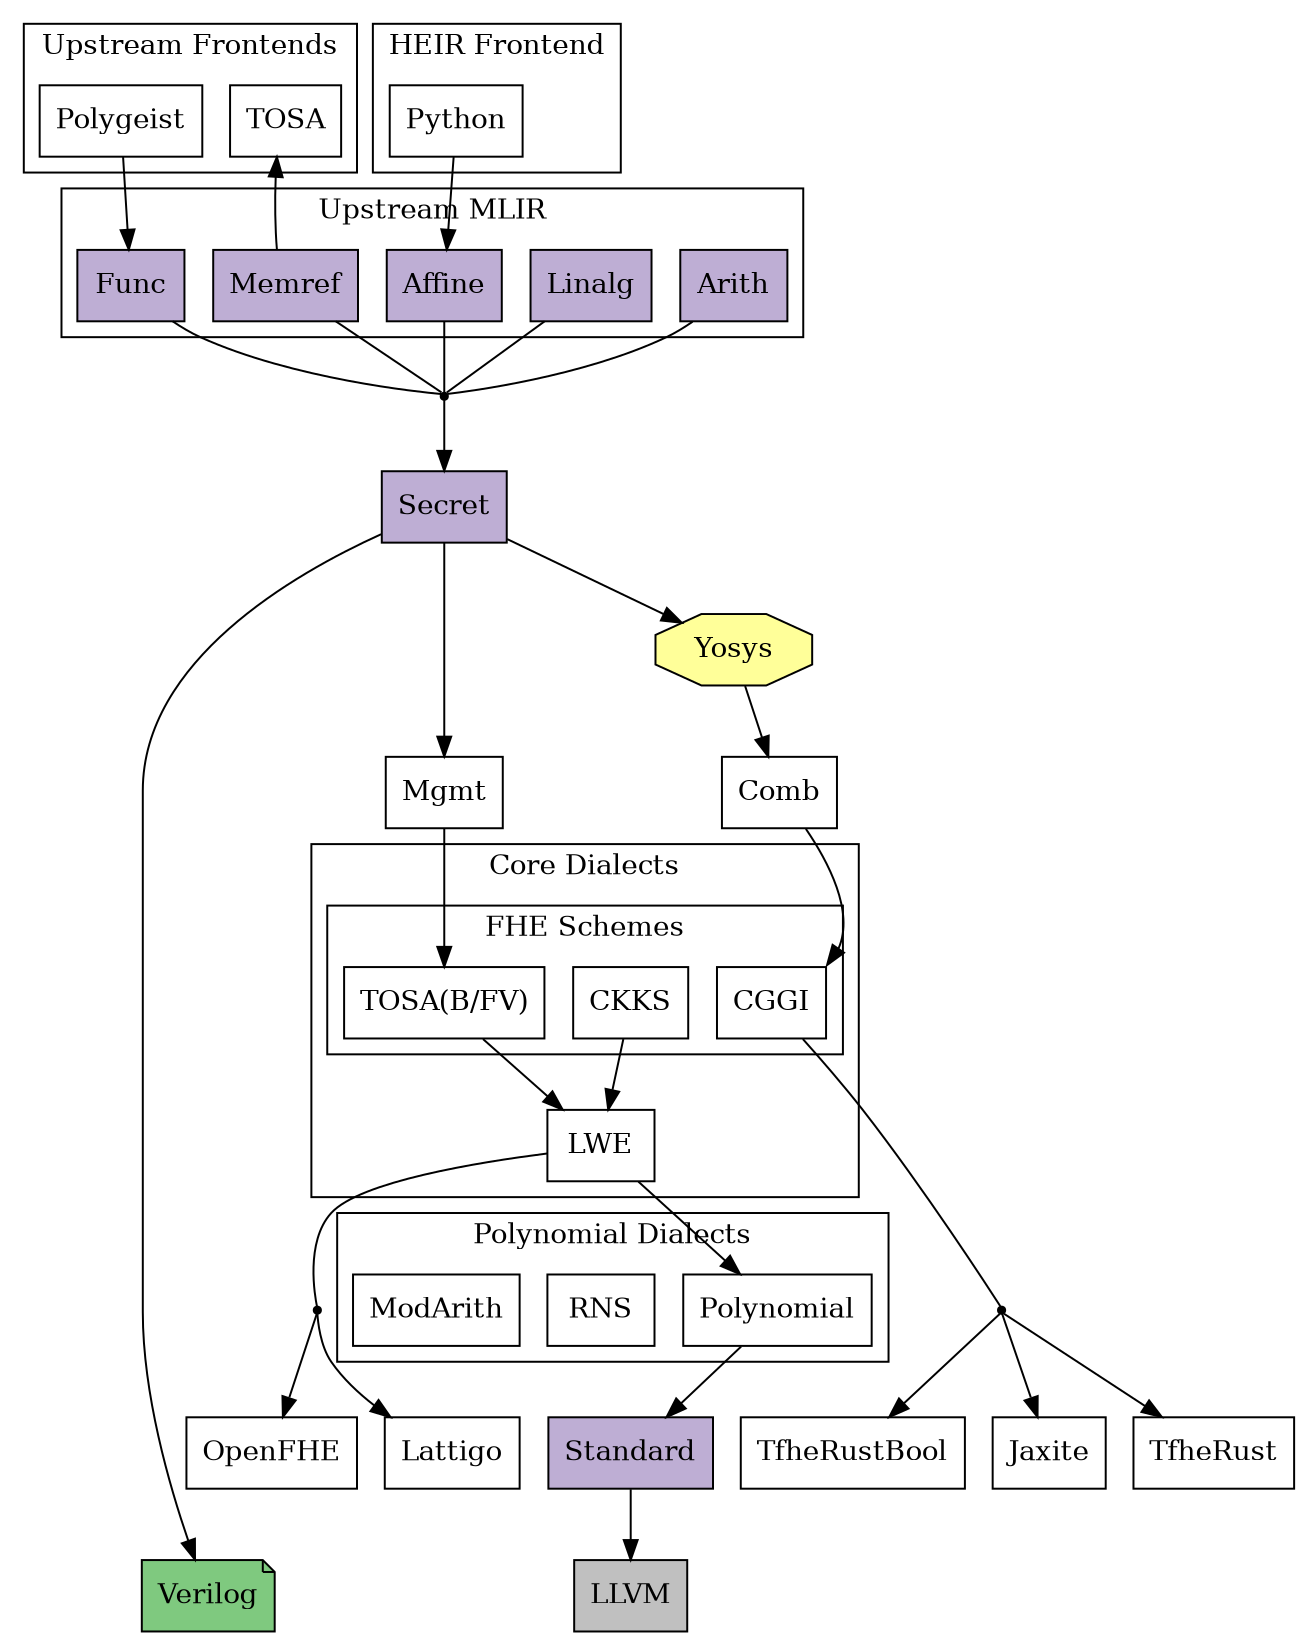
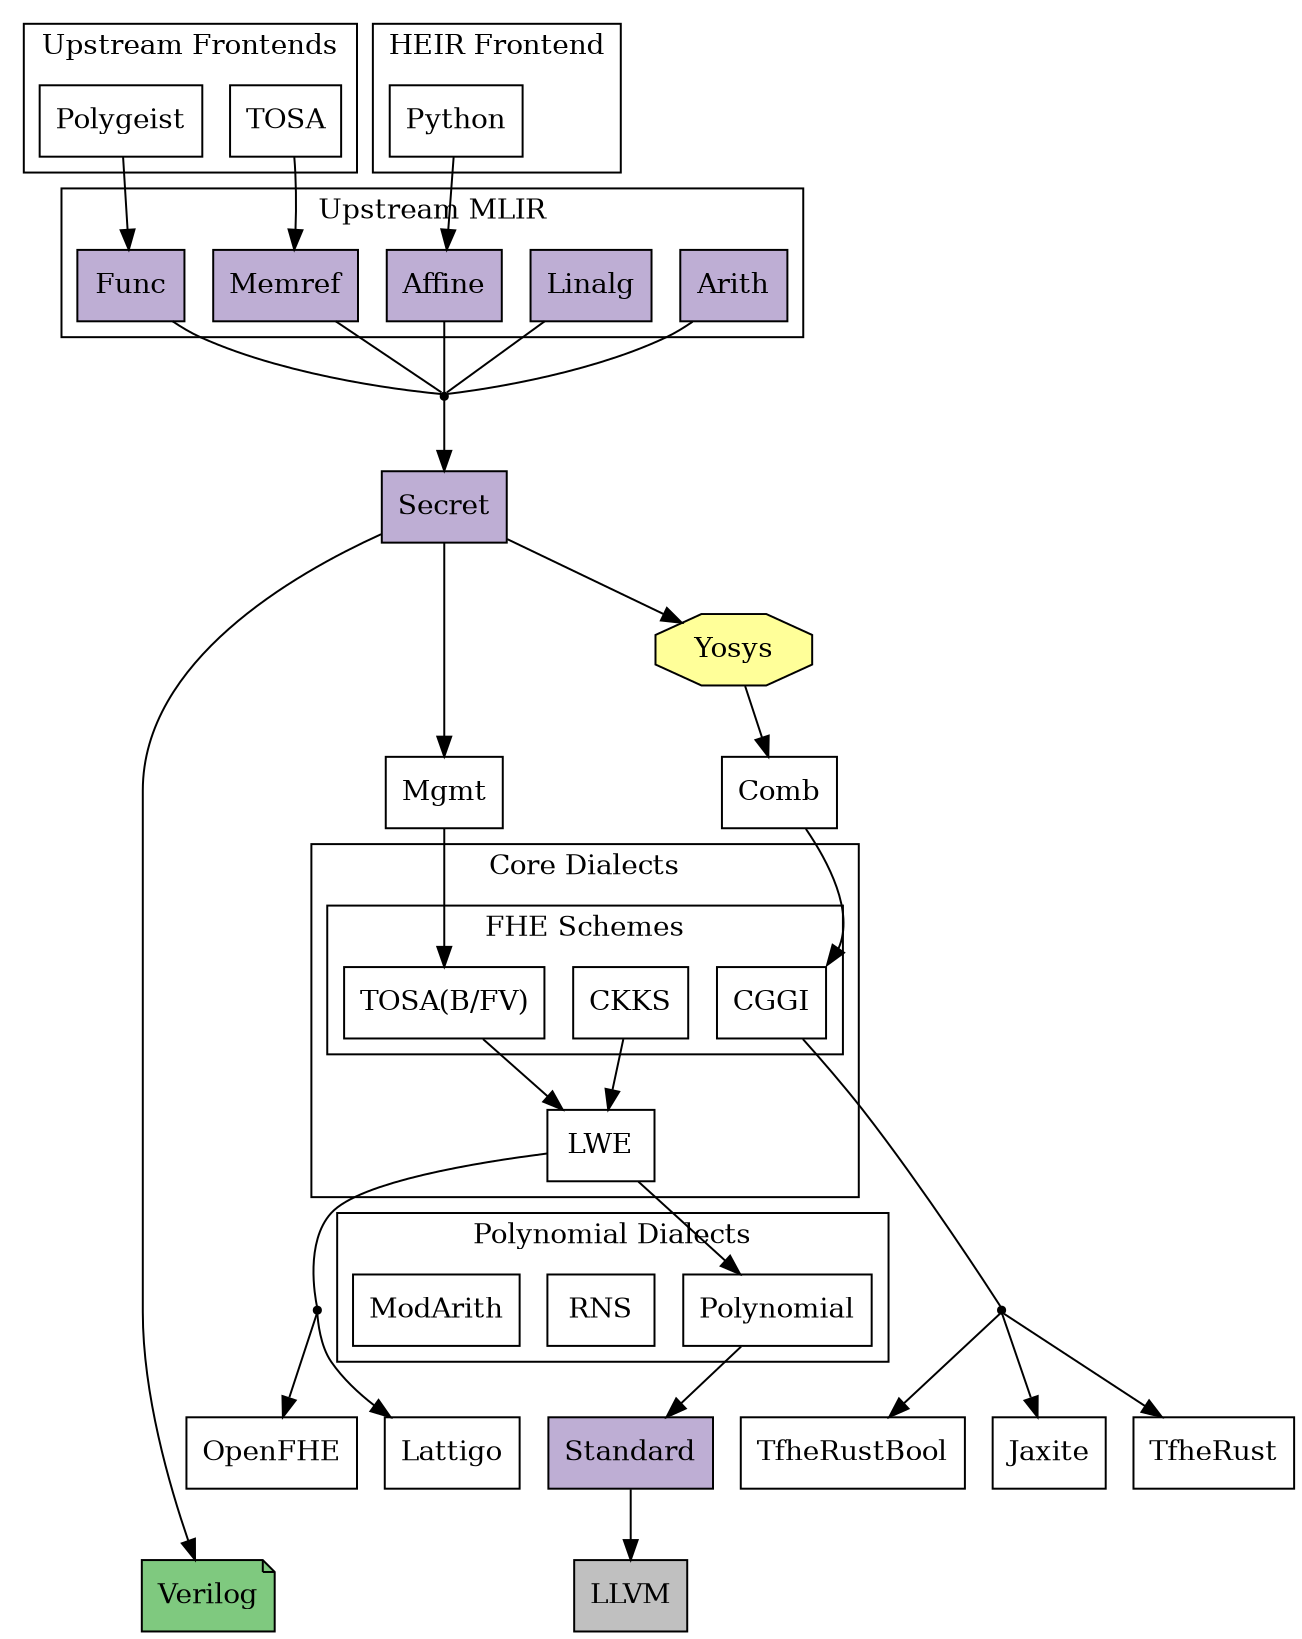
edge "Memref" -> "TOSA": reversed
